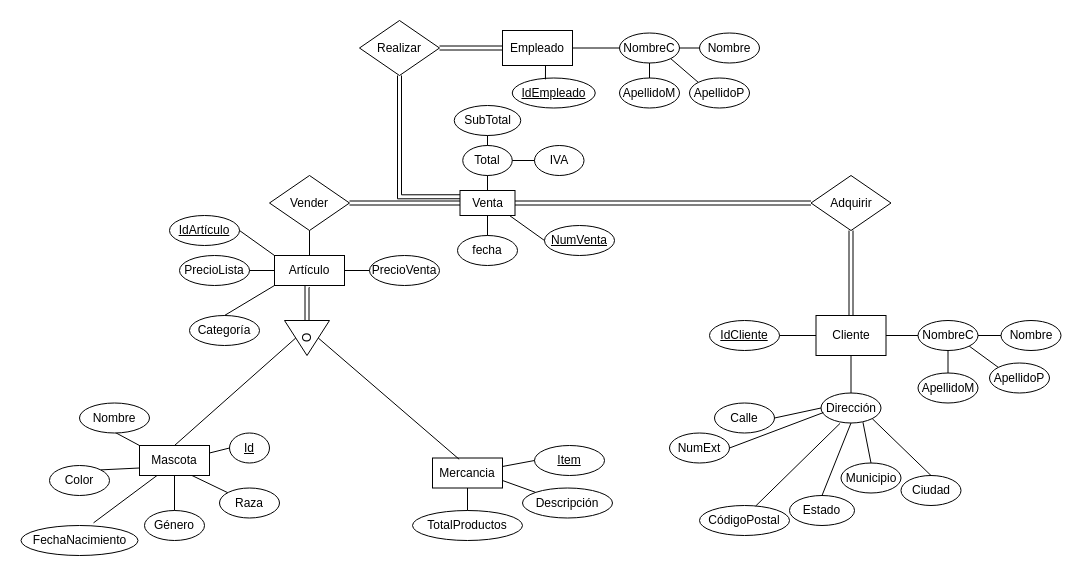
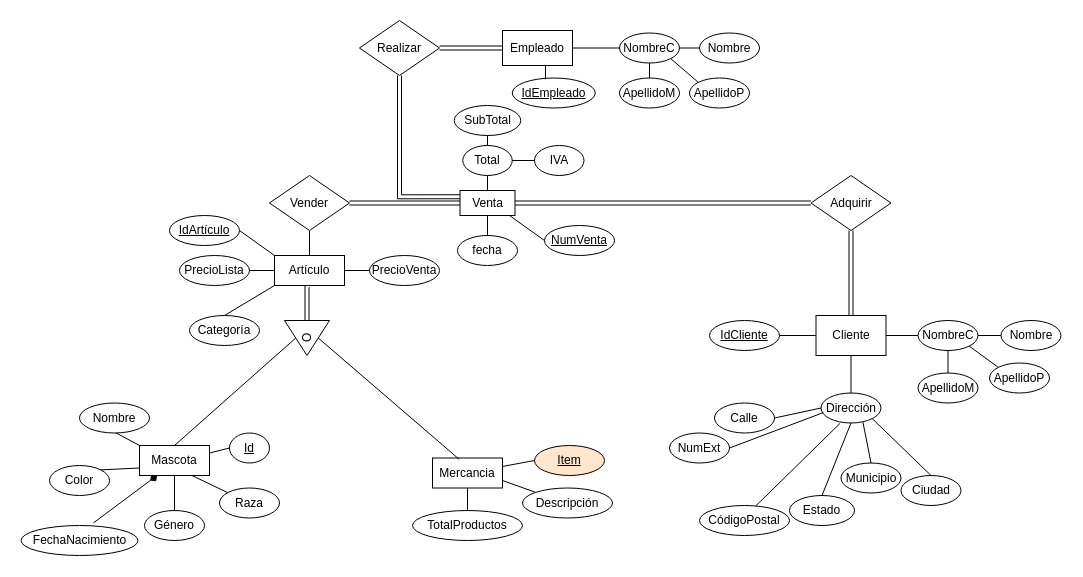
node "Item": fillcolor #ffffff -> #ffe6cc
edge "Mascota" -- "FechaNacimiento": arrowhead none -> diamond
